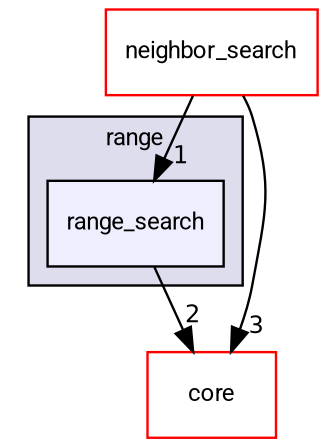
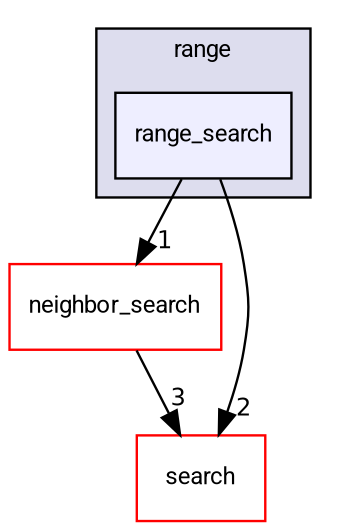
edge "neighbor_search" -> "range_search": reversed
node "core": label "core" -> "search"
